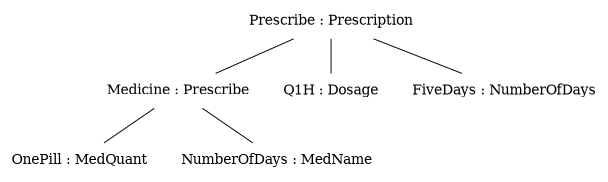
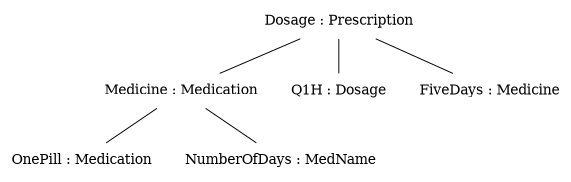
node "Prescribe : Prescription": label "Prescribe : Prescription" -> "Dosage : Prescription"
node "Medicine : Prescribe": label "Medicine : Prescribe" -> "Medicine : Medication"
node "FiveDays : NumberOfDays": label "FiveDays : NumberOfDays" -> "FiveDays : Medicine"
node "OnePill : MedQuant": label "OnePill : MedQuant" -> "OnePill : Medication"
